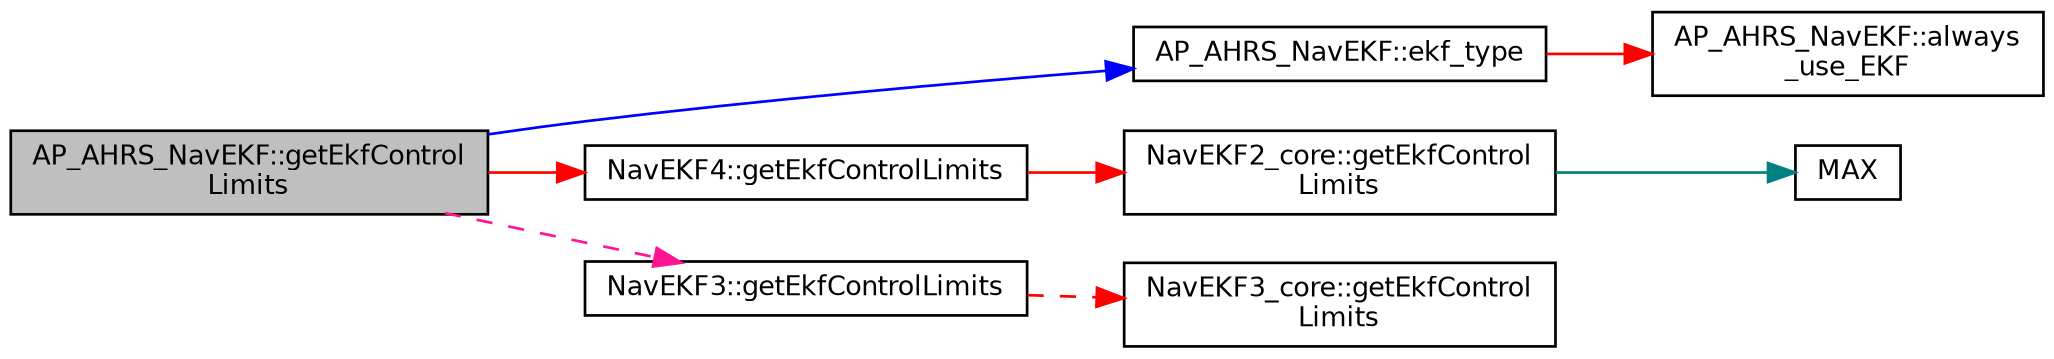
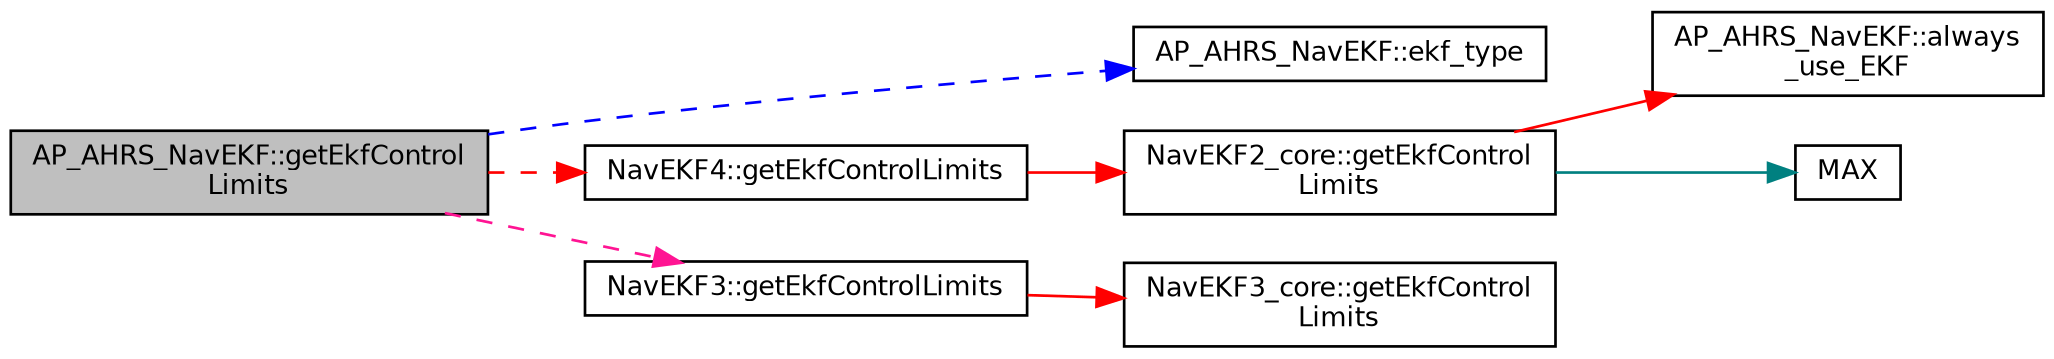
edge "AP_AHRS_NavEKF::ekf_type" -> "AP_AHRS_NavEKF::always _use_EKF": now "NavEKF2_core::getEkfControl Limits" -> "AP_AHRS_NavEKF::always _use_EKF"
edge "AP_AHRS_NavEKF::getEkfControl Limits" -> "AP_AHRS_NavEKF::ekf_type": style solid -> dashed
edge "AP_AHRS_NavEKF::getEkfControl Limits" -> "NavEKF4::getEkfControlLimits": style solid -> dashed
edge "NavEKF3::getEkfControlLimits" -> "NavEKF3_core::getEkfControl Limits": style dashed -> solid
